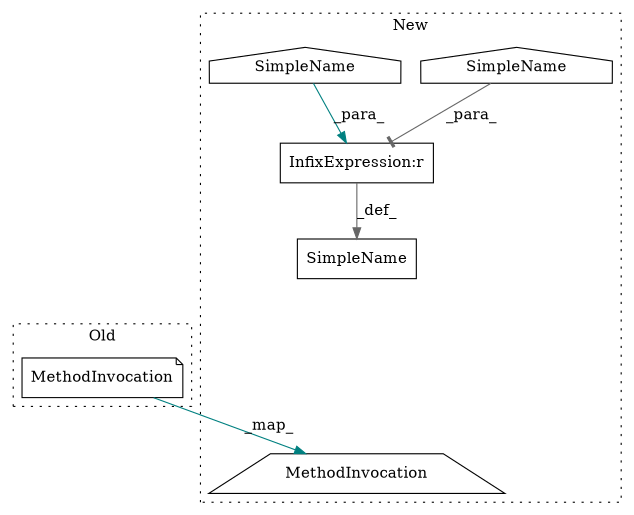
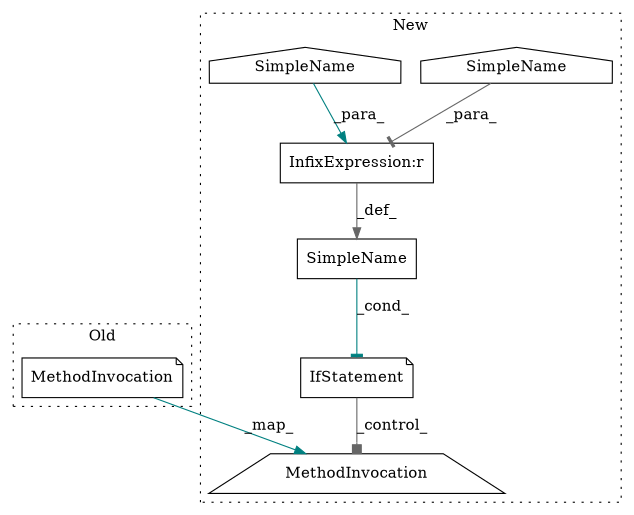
node "IfStatement": added
